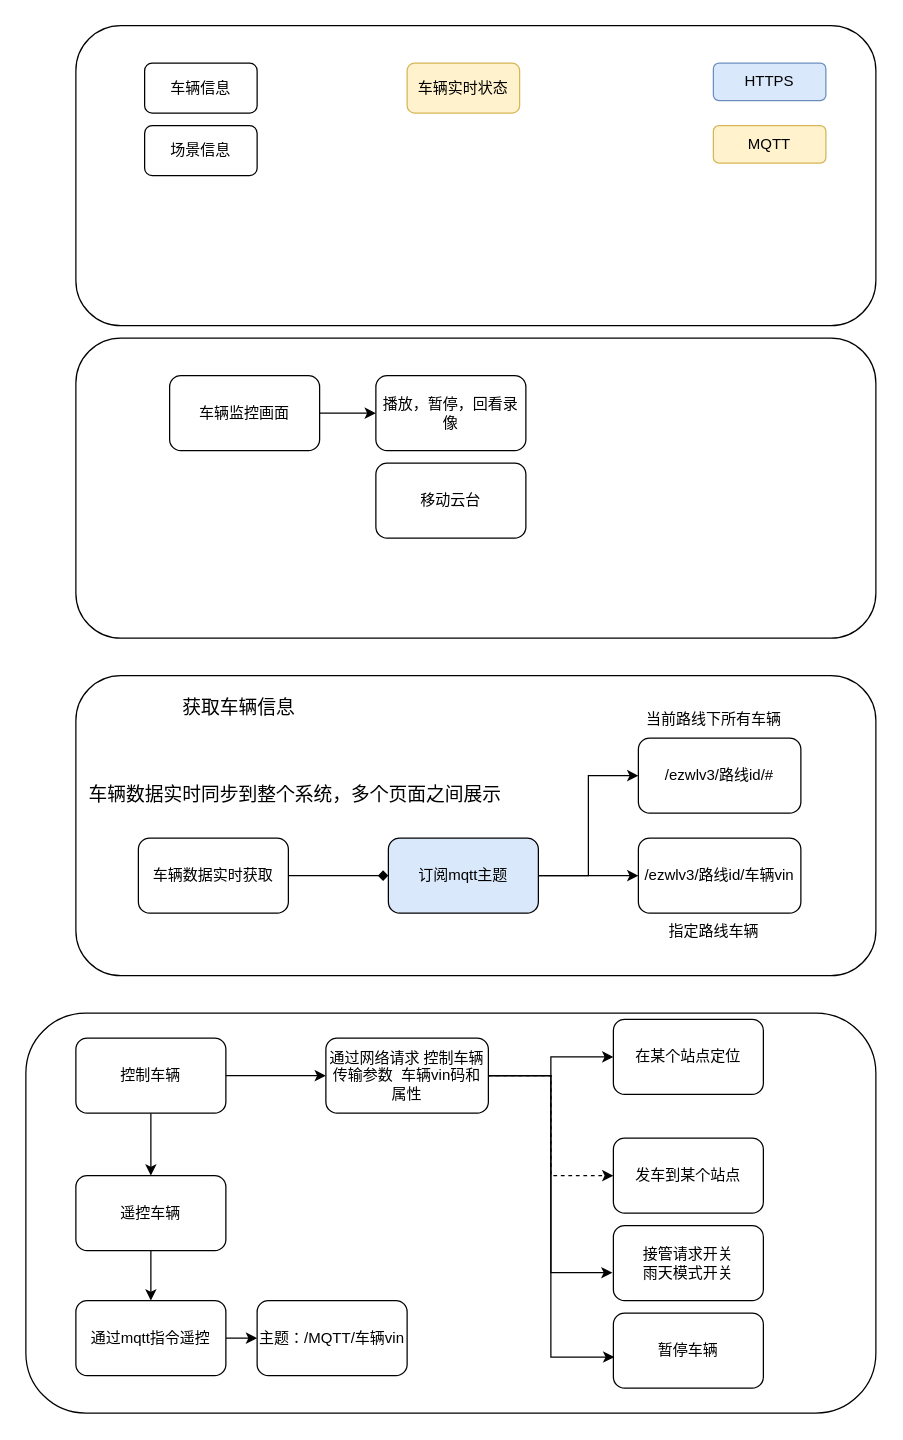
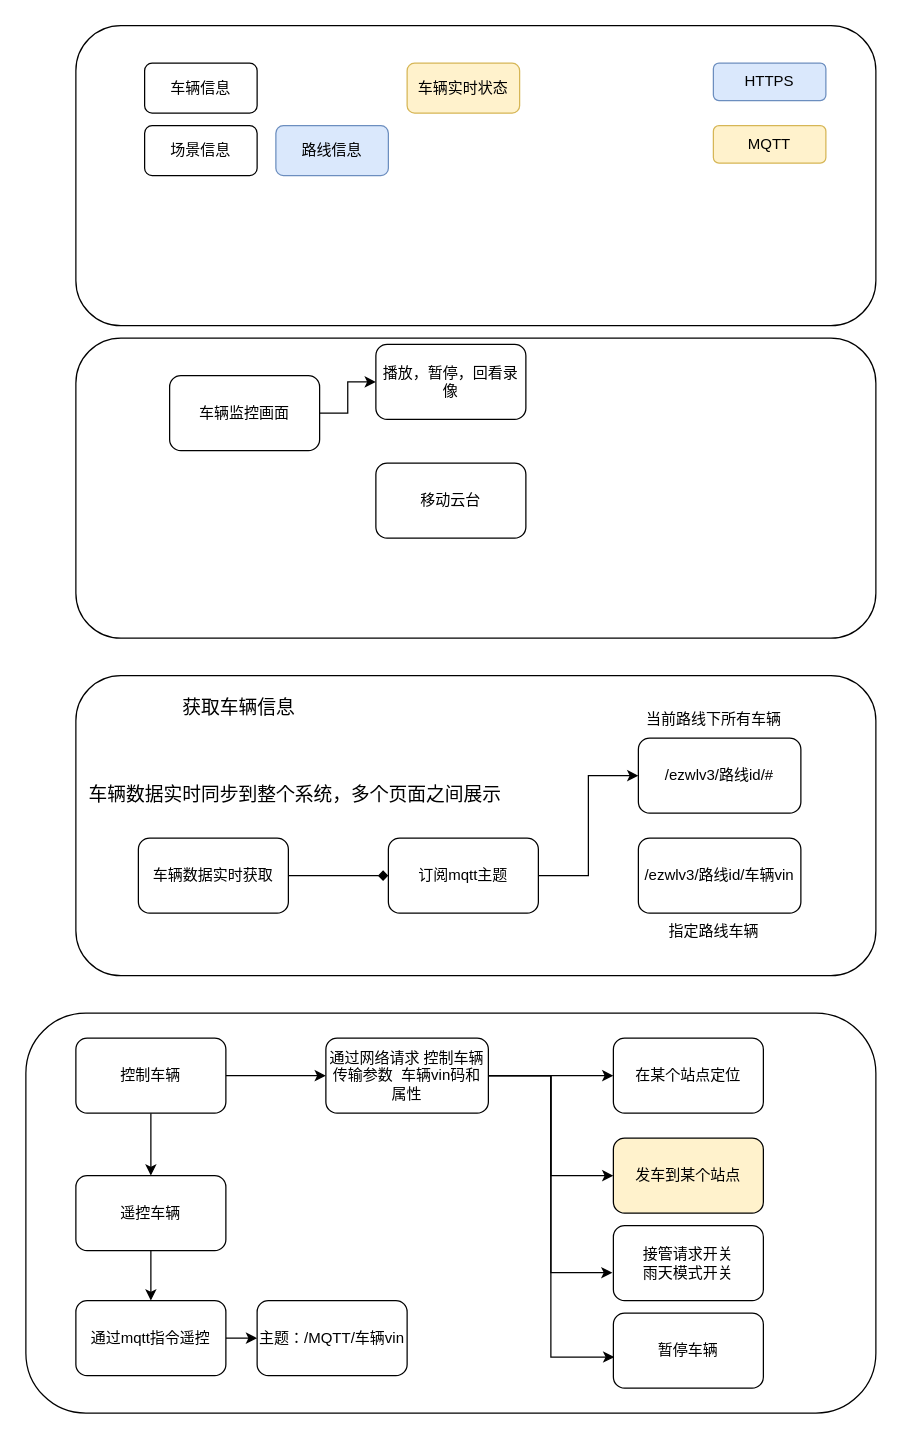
node "路线信息": added
node "播放，暂停，回看录像": moved (451, 413) -> (451, 382)
node "订阅mqtt主题": fillcolor #dae8fc -> #ffffff
edge "订阅mqtt主题" -> "/ezwlv3/路线id/车辆vin": removed
node "在某个站点定位": moved (688, 1057) -> (688, 1076)
edge "通过网络请求 控制车辆 传输参数 车辆vin码和属性" -> "发车到某个站点": style dashed -> solid
node "发车到某个站点": fillcolor #ffffff -> #fff2cc
